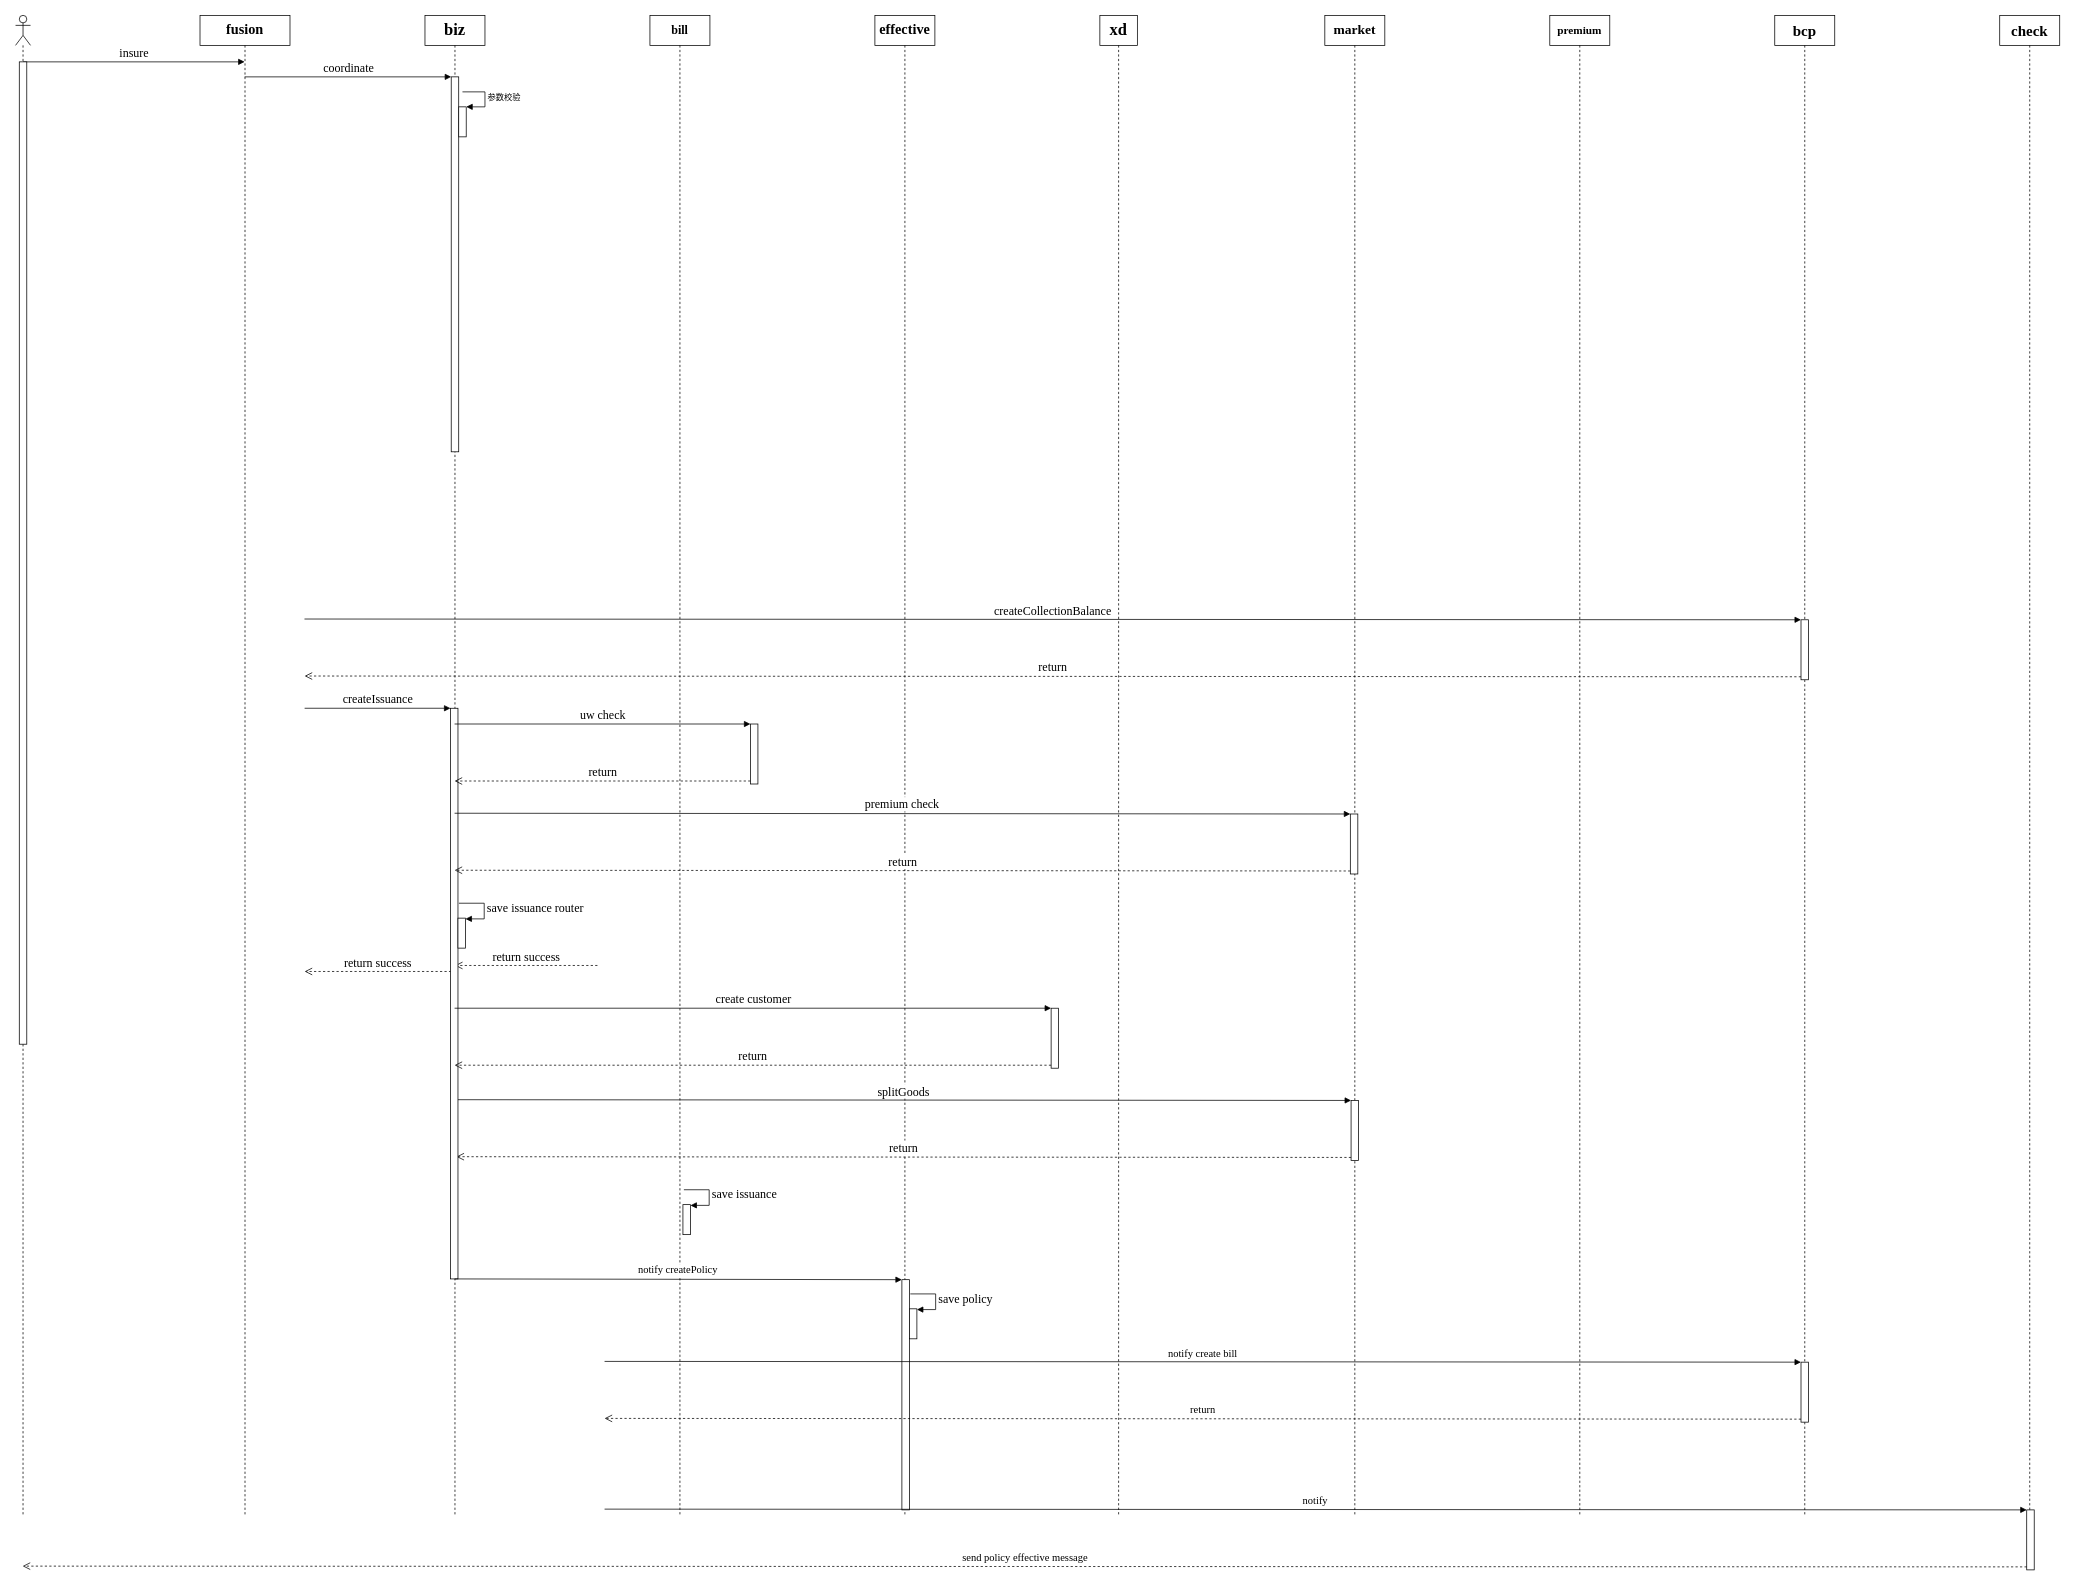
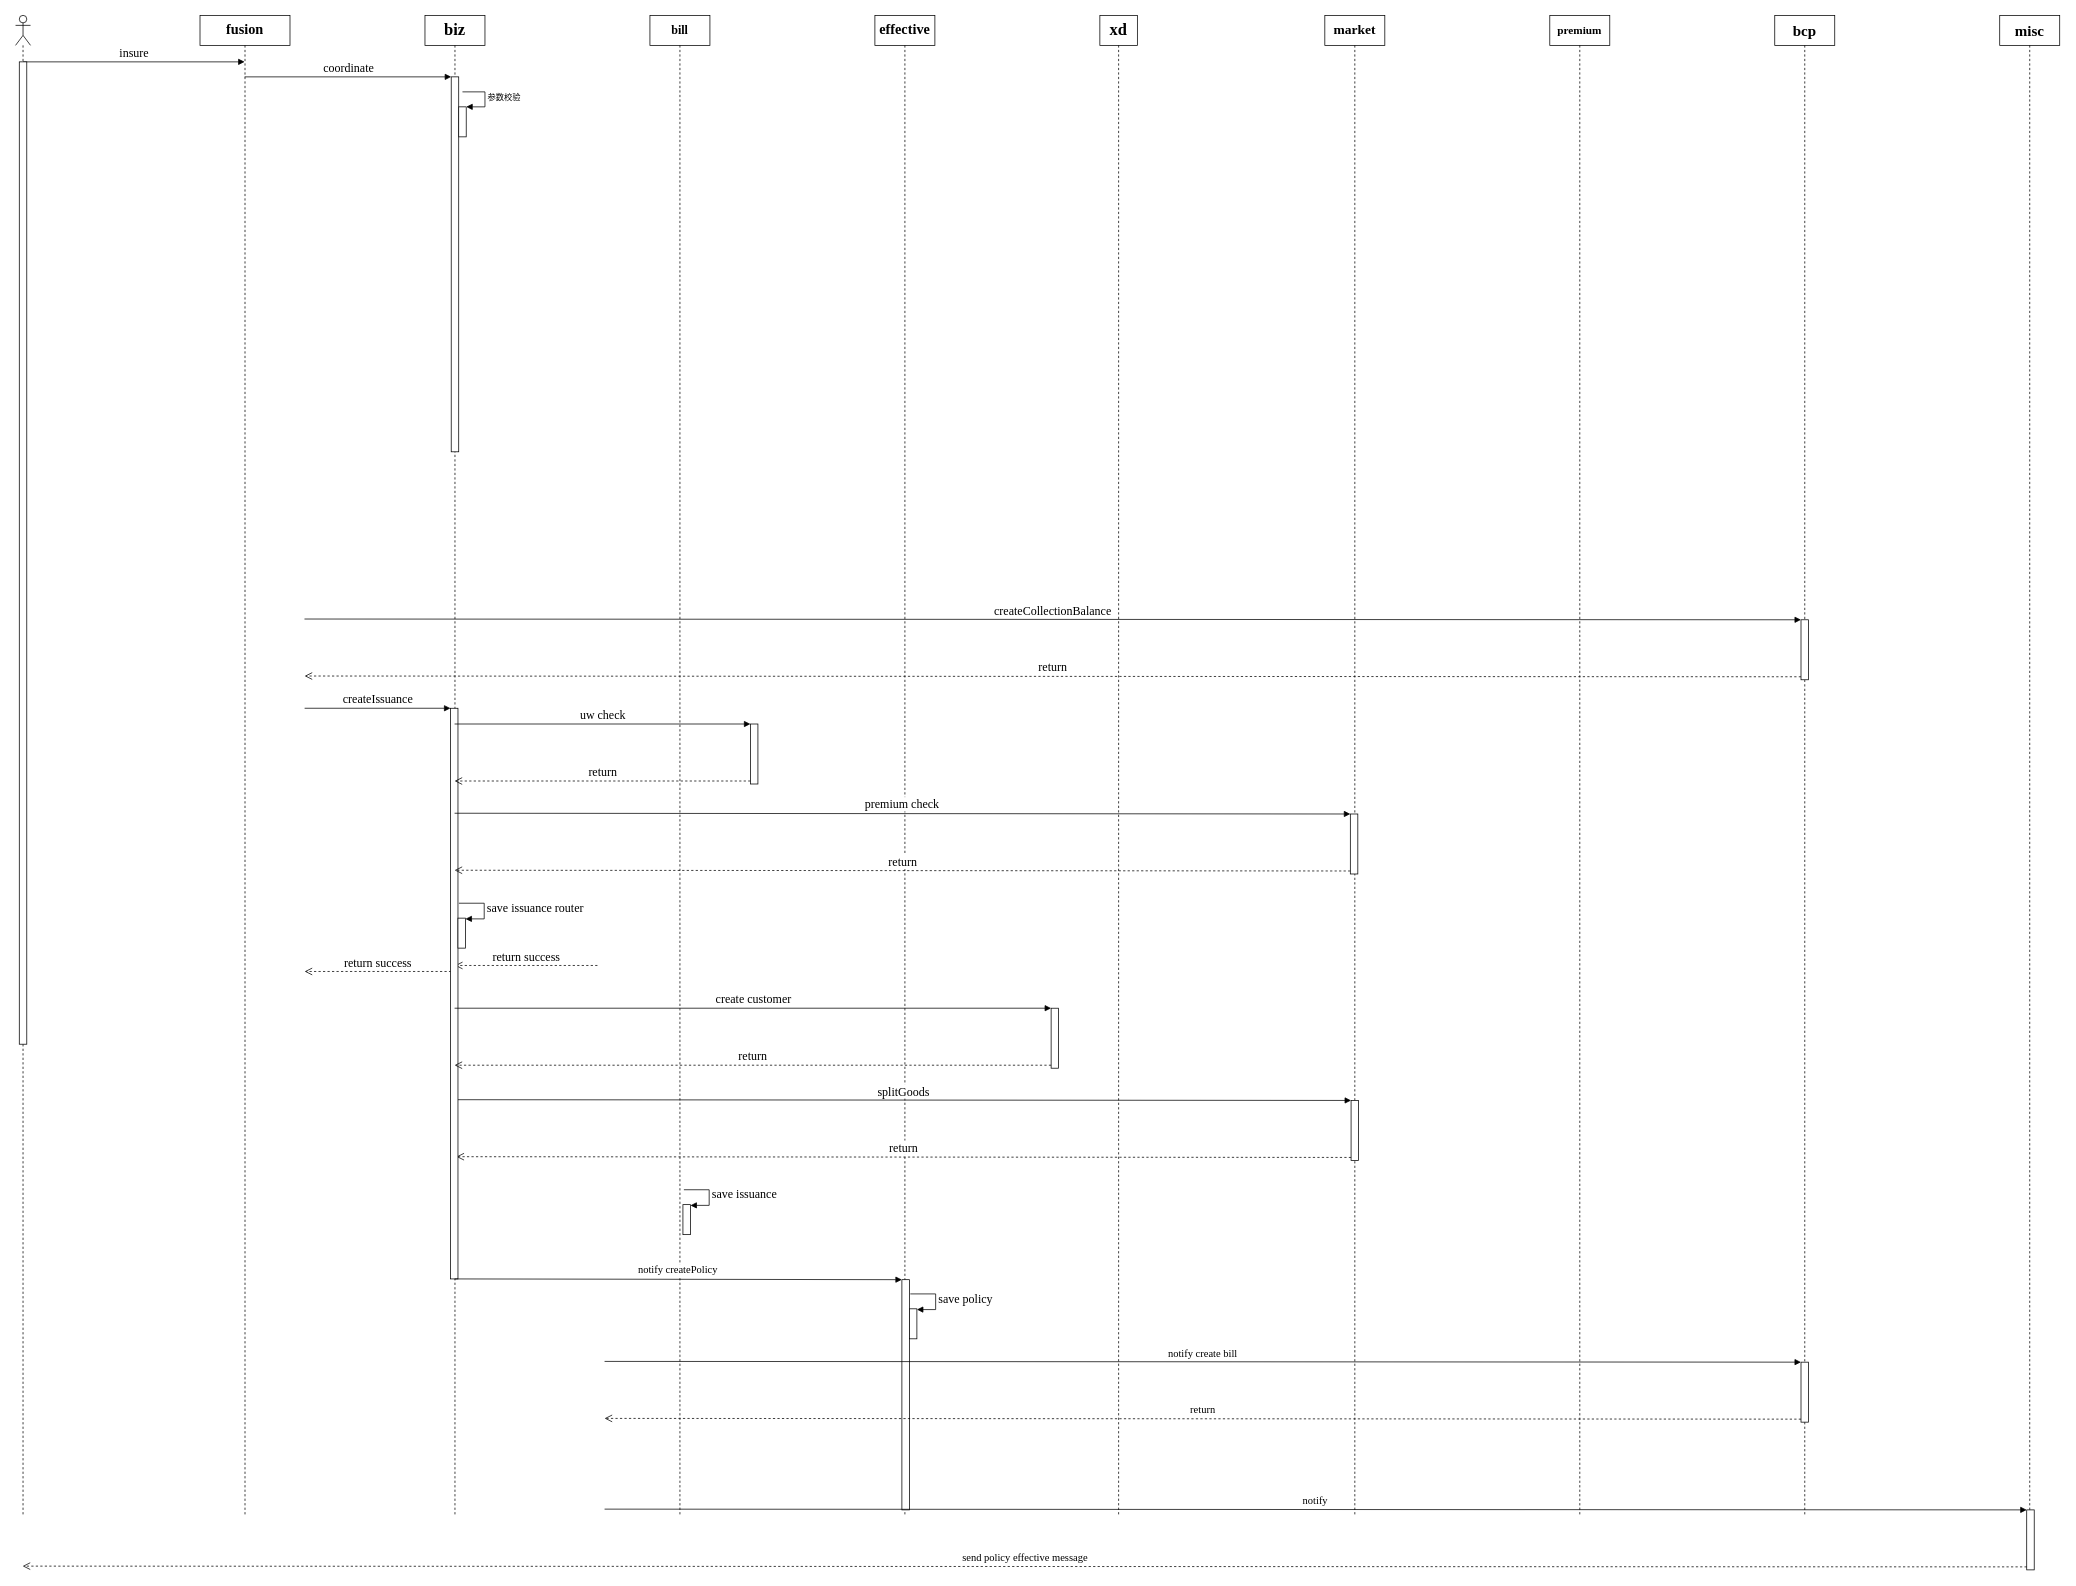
node "check": label "check" -> "misc"
